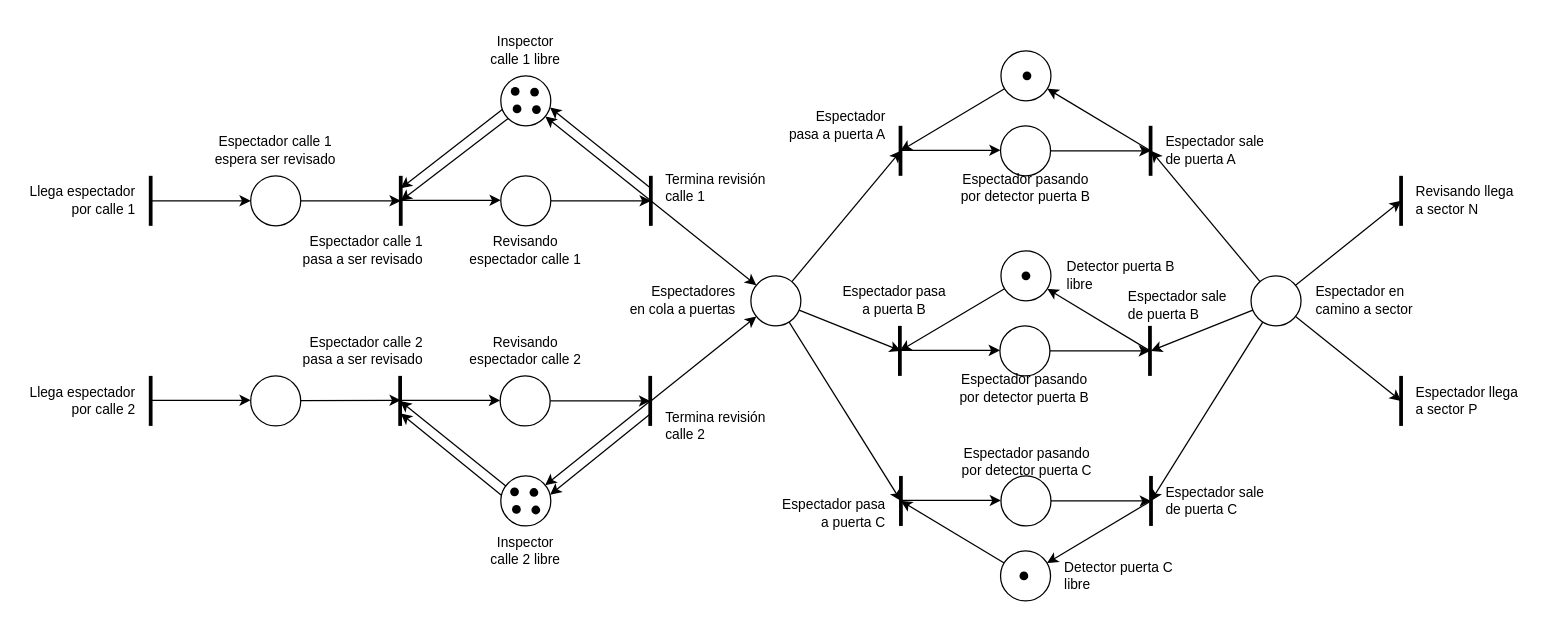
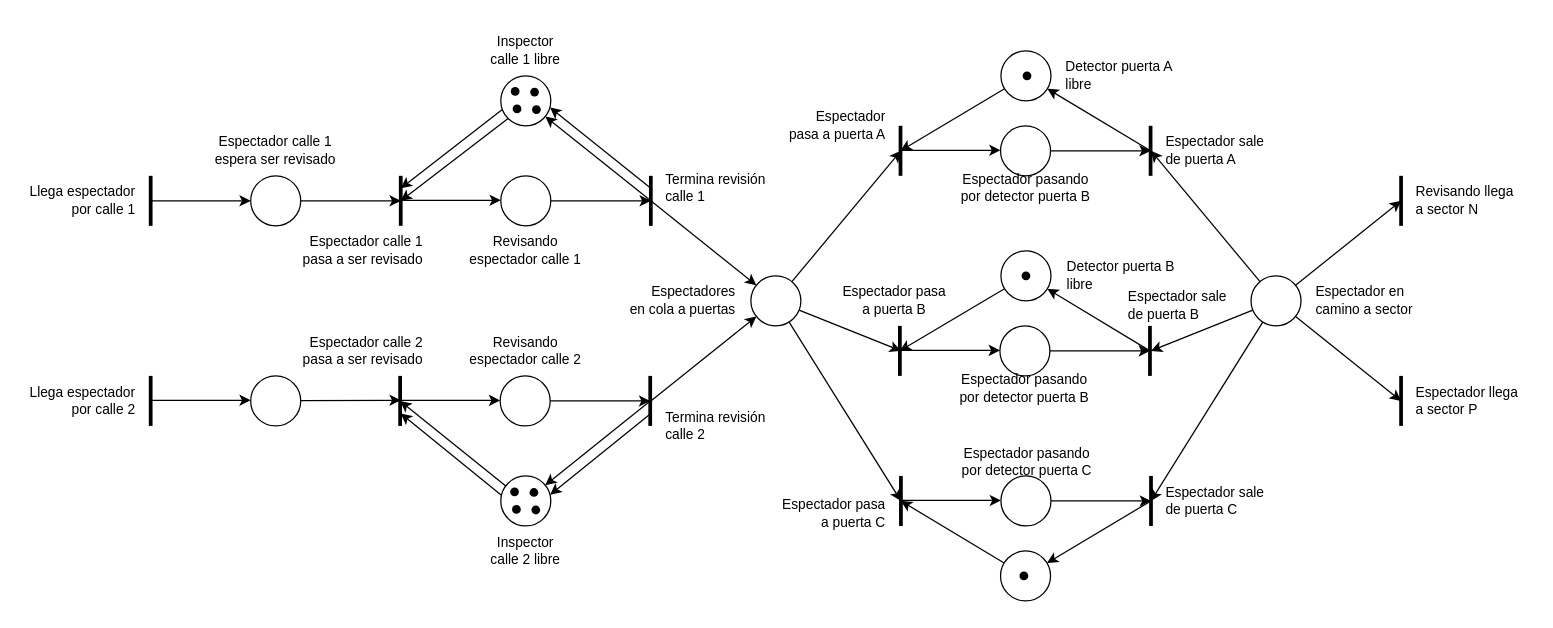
node "Detector puerta A libre": added
node "Detector puerta C libre": removed
